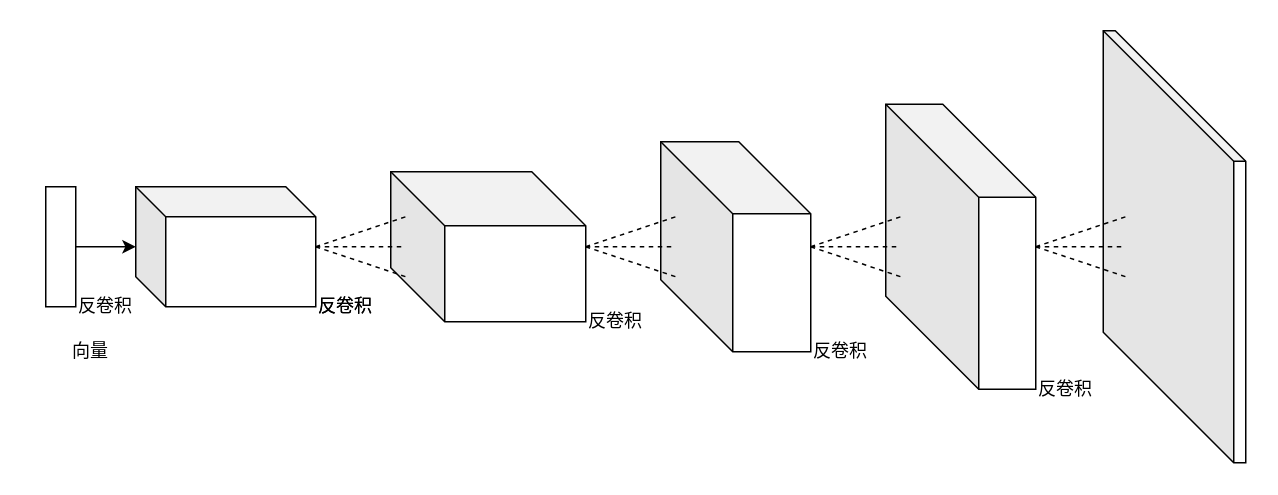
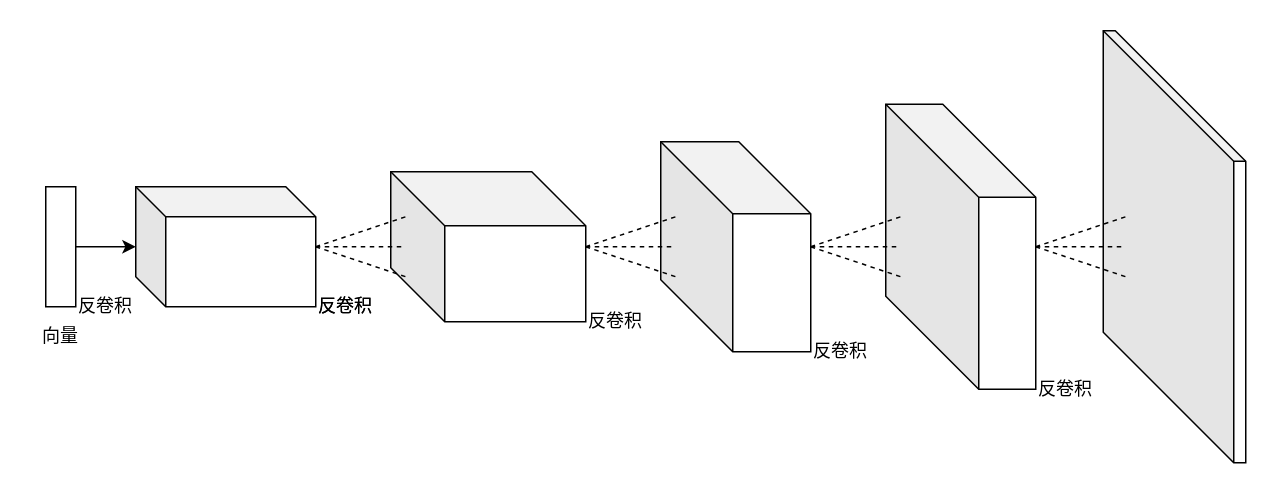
node "向量": moved (91, 352) -> (61, 337)
